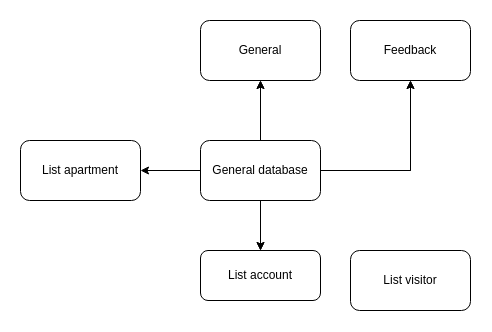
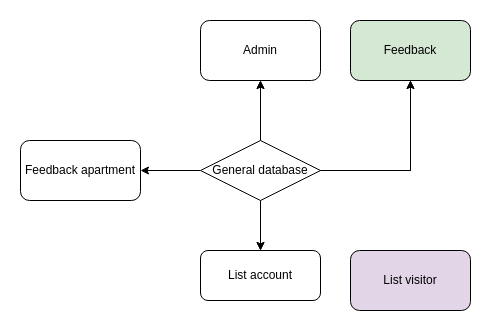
node "General": label "General" -> "Admin"
node "Feedback": fillcolor #ffffff -> #d5e8d4
node "List apartment": label "List apartment" -> "Feedback apartment"
node "General database": shape rounded rectangle -> diamond
node "List visitor": fillcolor #ffffff -> #e1d5e7
